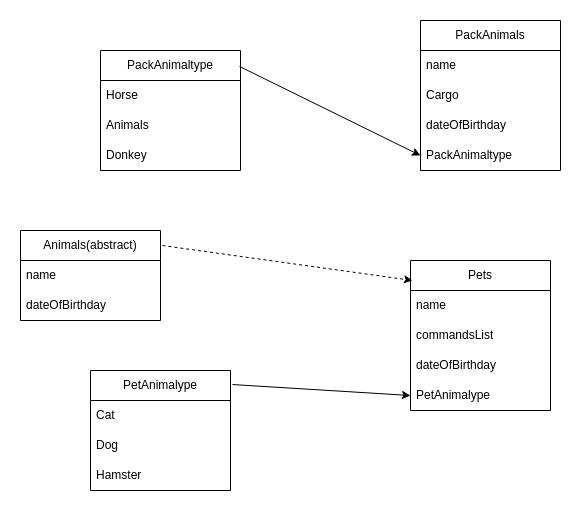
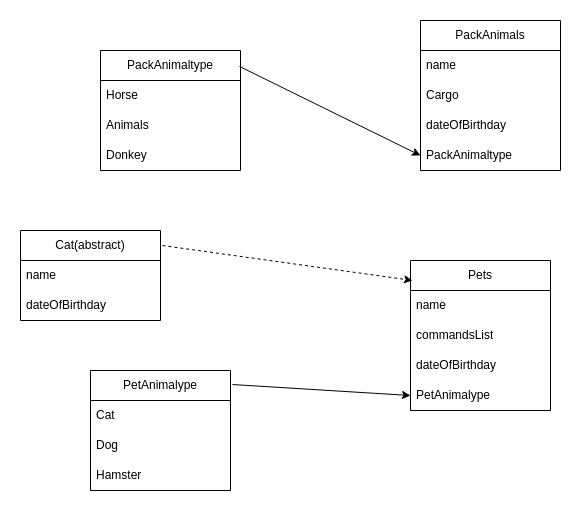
node "Animals(abstract)": label "Animals(abstract)" -> "Cat(abstract)"
